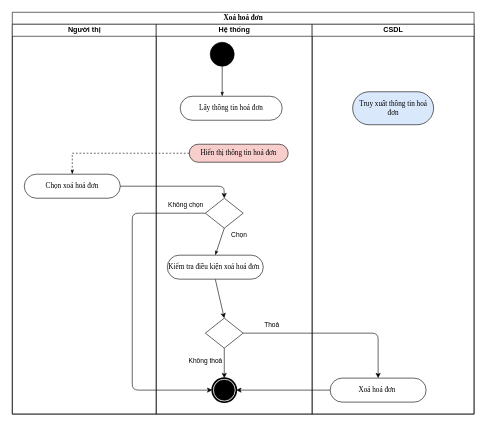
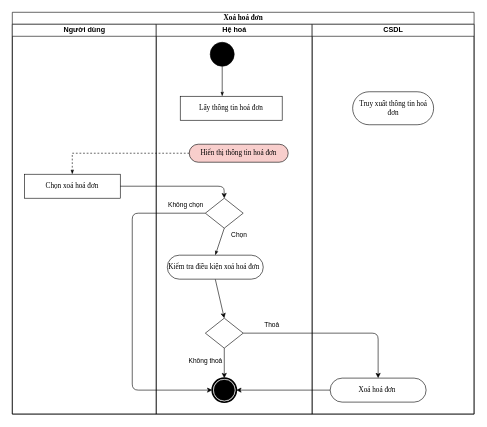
node "Người thị": label "Người thị" -> "Người dùng"
node "Hệ thống": label "Hệ thống" -> "Hệ hoá"
node "Lấy thông tin hoá đơn": shape rounded rectangle -> rectangle
node "Truy xuất thông tin hoá đơn": fillcolor #dae8fc -> #ffffff
node "Chọn xoá hoá đơn": shape rounded rectangle -> rectangle
